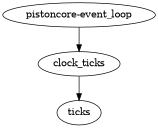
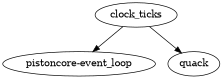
edge "pistoncore-event_loop" -> "clock_ticks": reversed
node "ticks": label "ticks" -> "quack"
